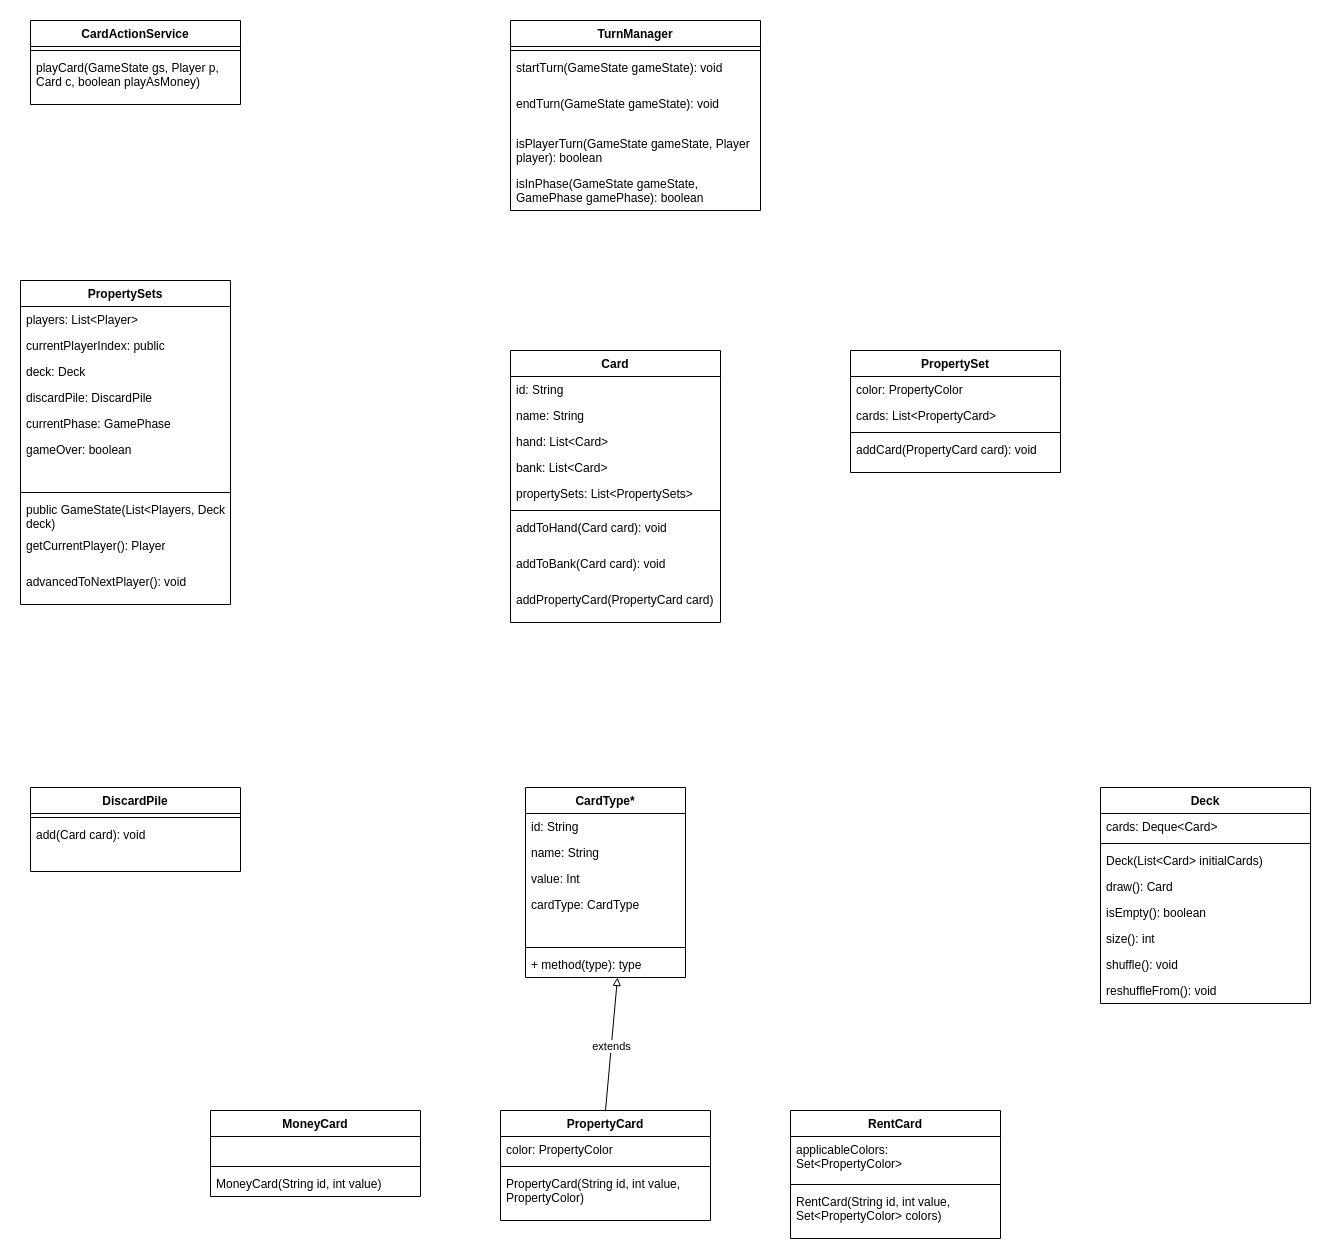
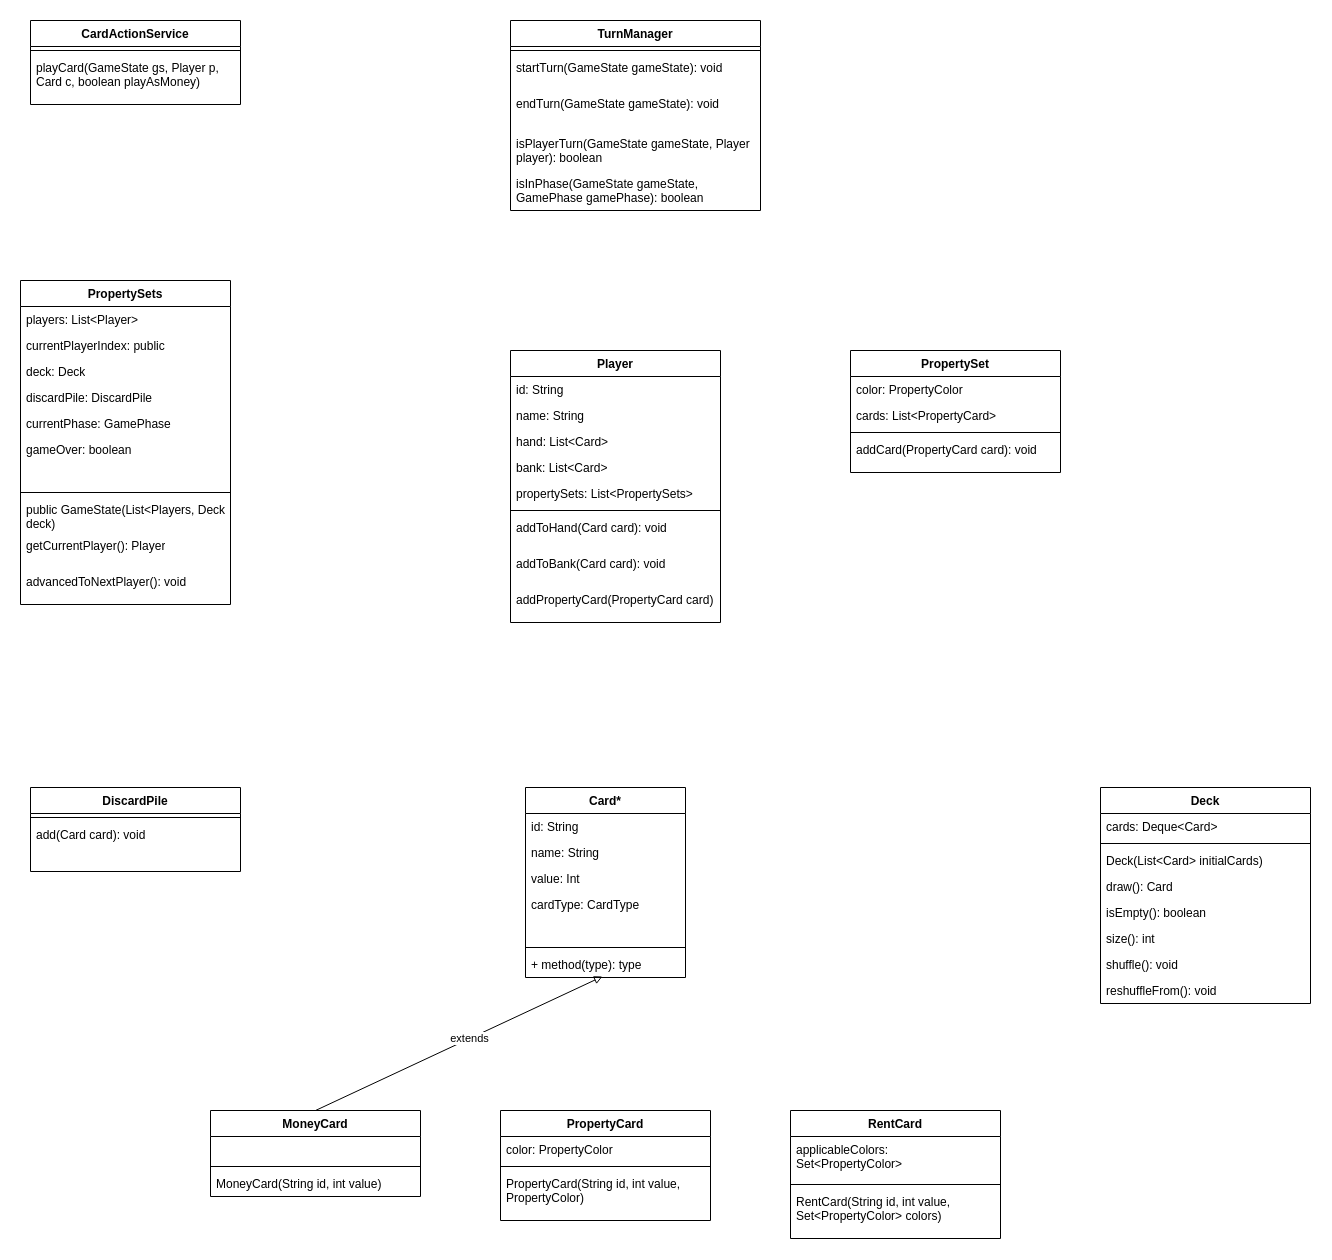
node "Card": label "Card" -> "Player"
node "CardType*": label "CardType*" -> "Card*"
edge "MoneyCard" -> "+ method(type): type": added, label "extends"
edge "PropertyCard" -> "+ method(type): type": removed, label "extends"
